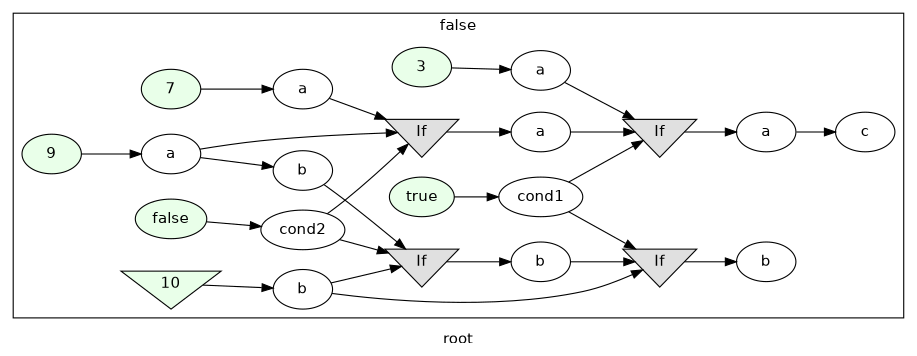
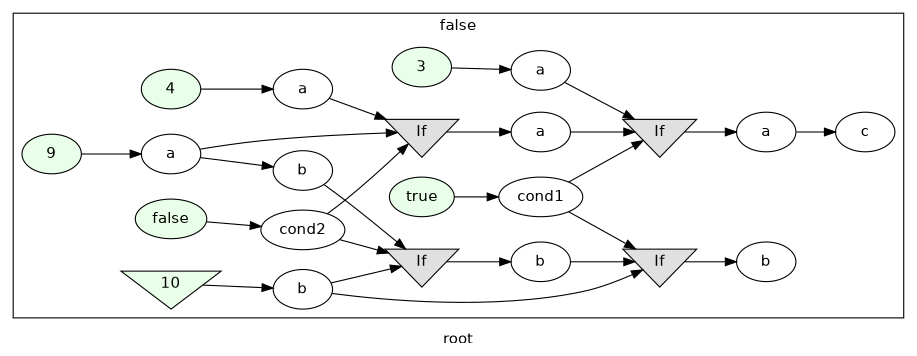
node "7": label "7" -> "4"
